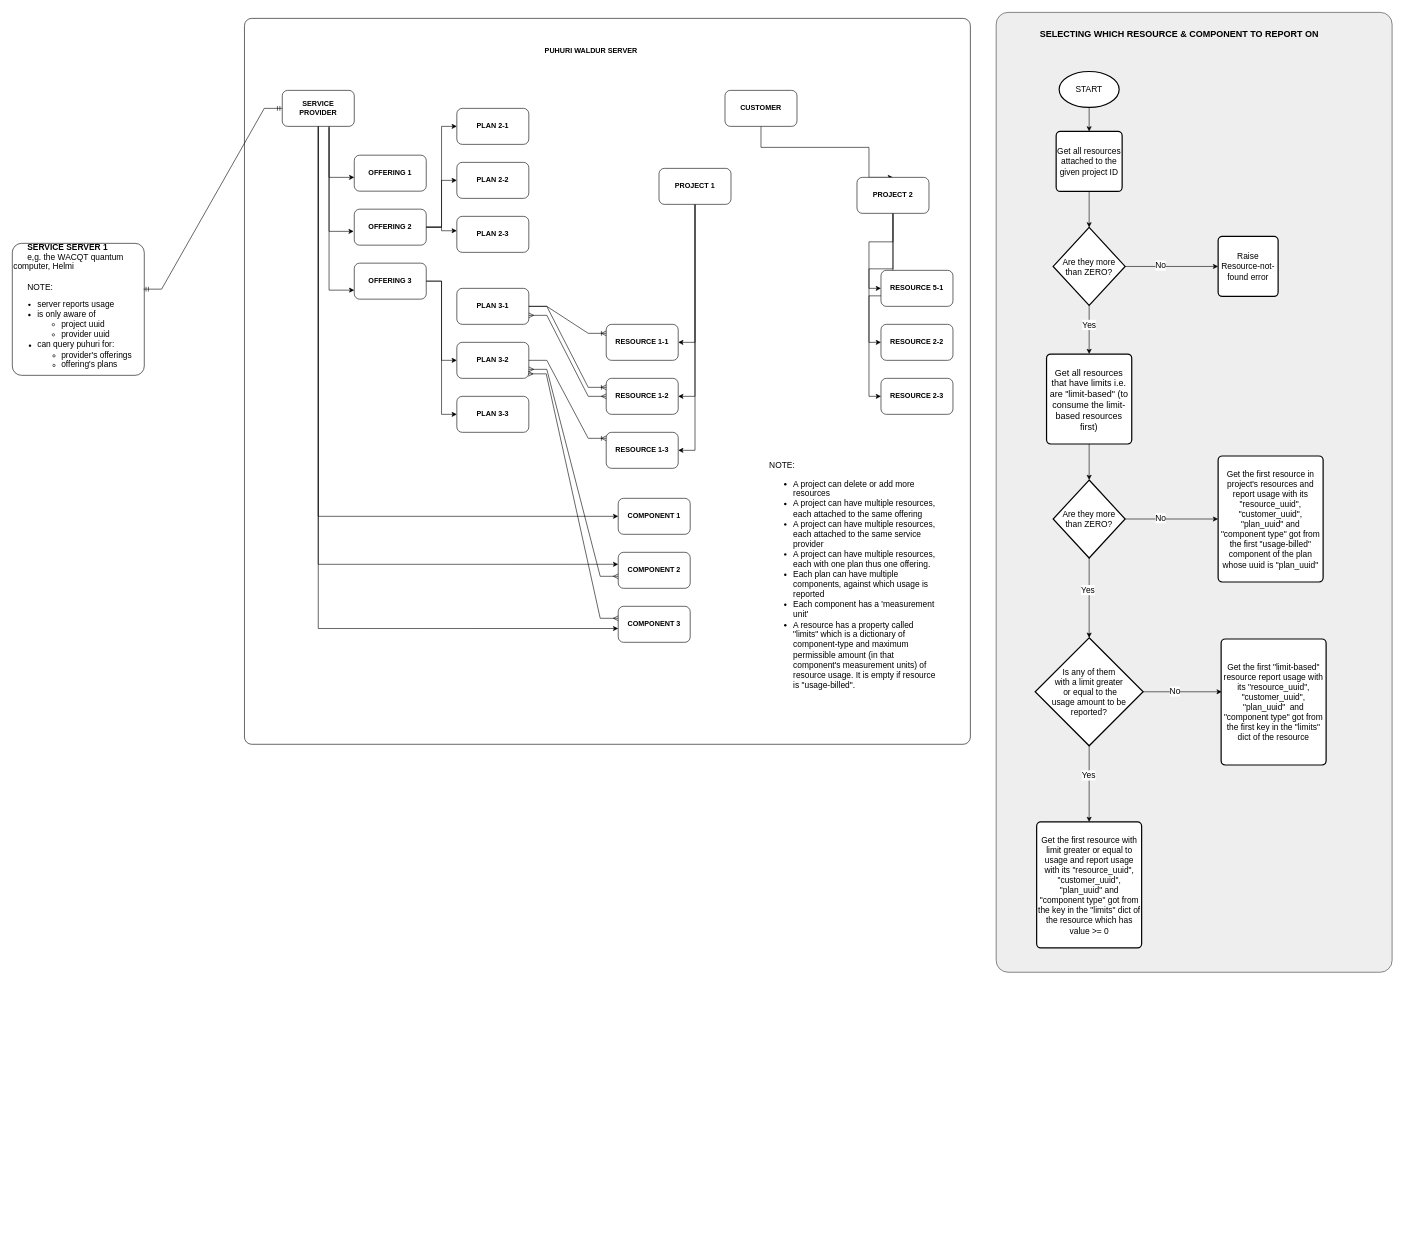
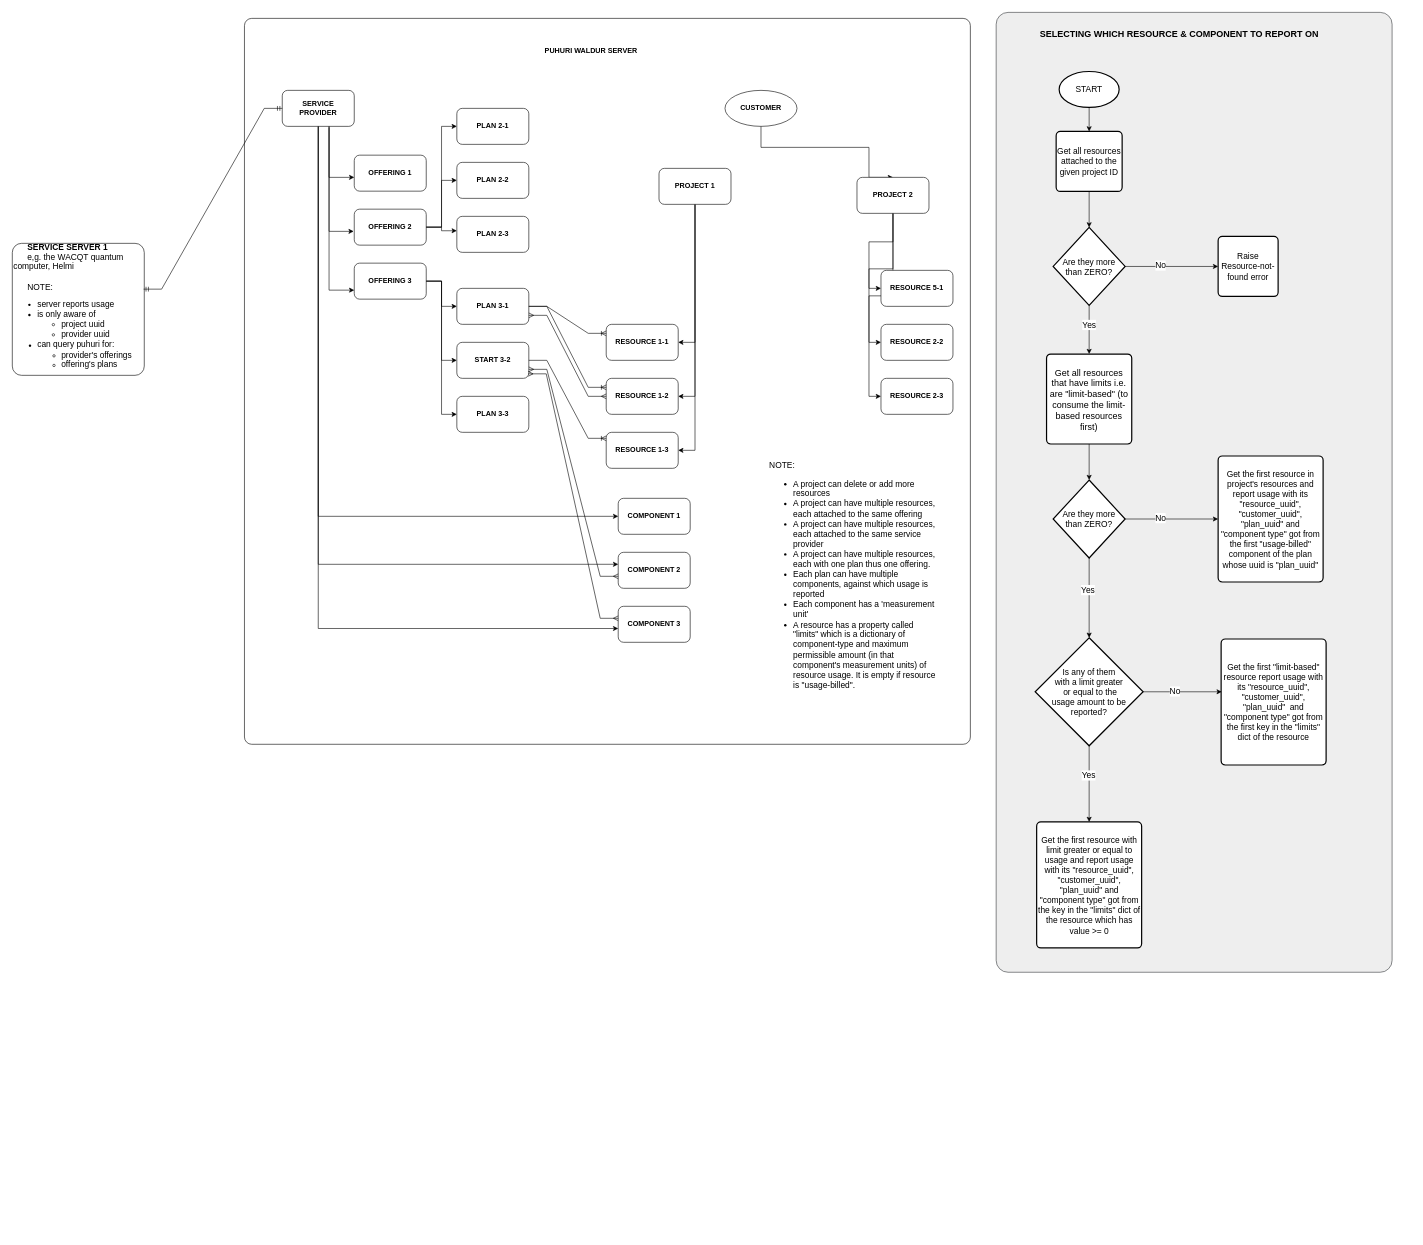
node "CUSTOMER": shape rounded rectangle -> ellipse
edge "OFFERING 3" -> "PLAN 3-1": added
node "PLAN 3-2": label "PLAN 3-2" -> "START 3-2"
